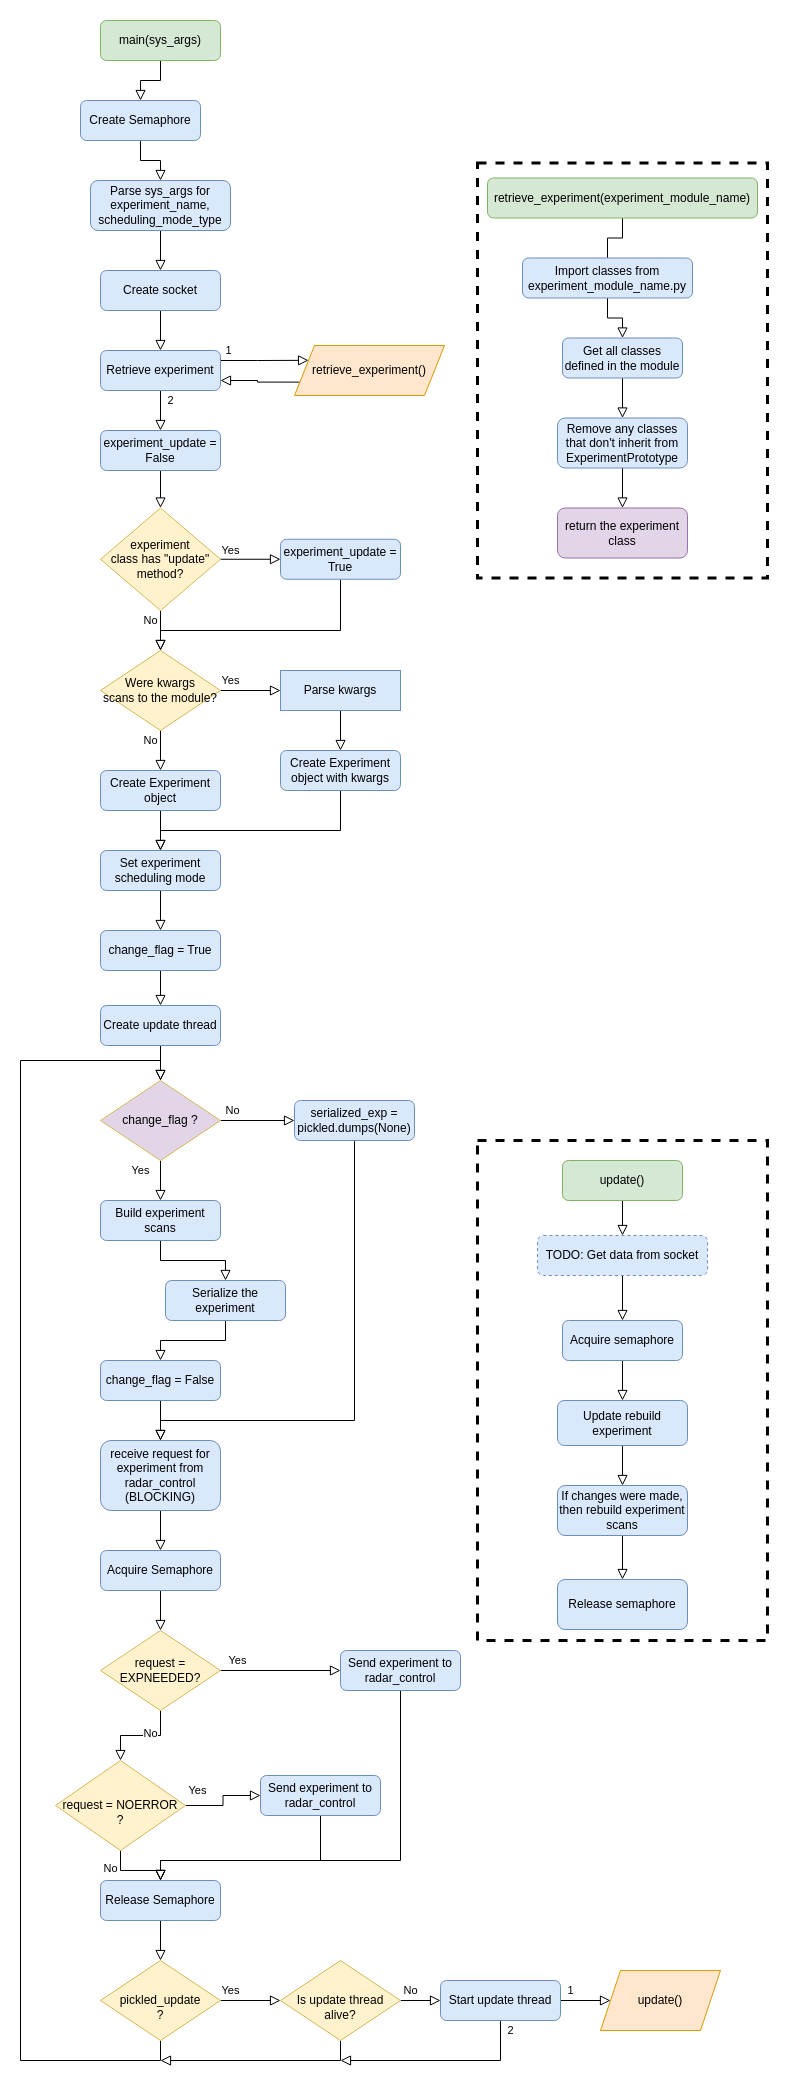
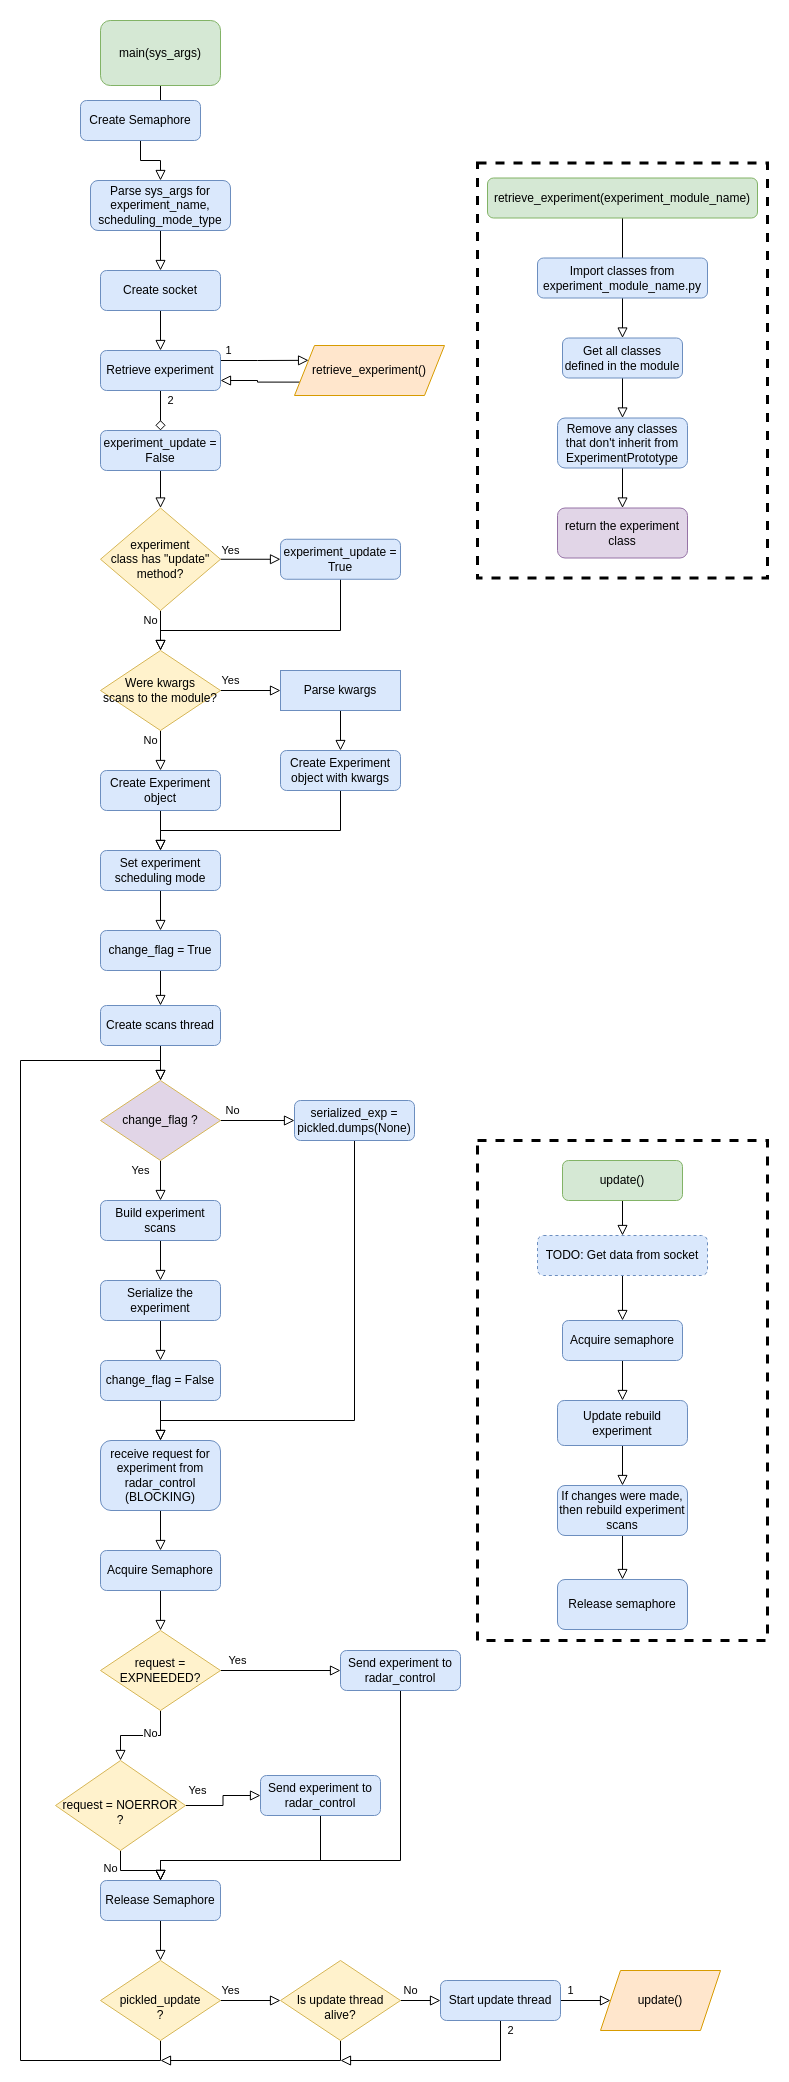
node "main(sys_args)": size 120x40 -> 120x65
node "Import classes from experiment_module_name.py": moved (608, 278) -> (623, 278)
edge "Retrieve experiment" -> "experiment_update = False": arrowhead block -> diamond
node "Create update thread": label "Create update thread" -> "Create scans thread"
node "Serialize the experiment": moved (226, 1301) -> (161, 1301)
